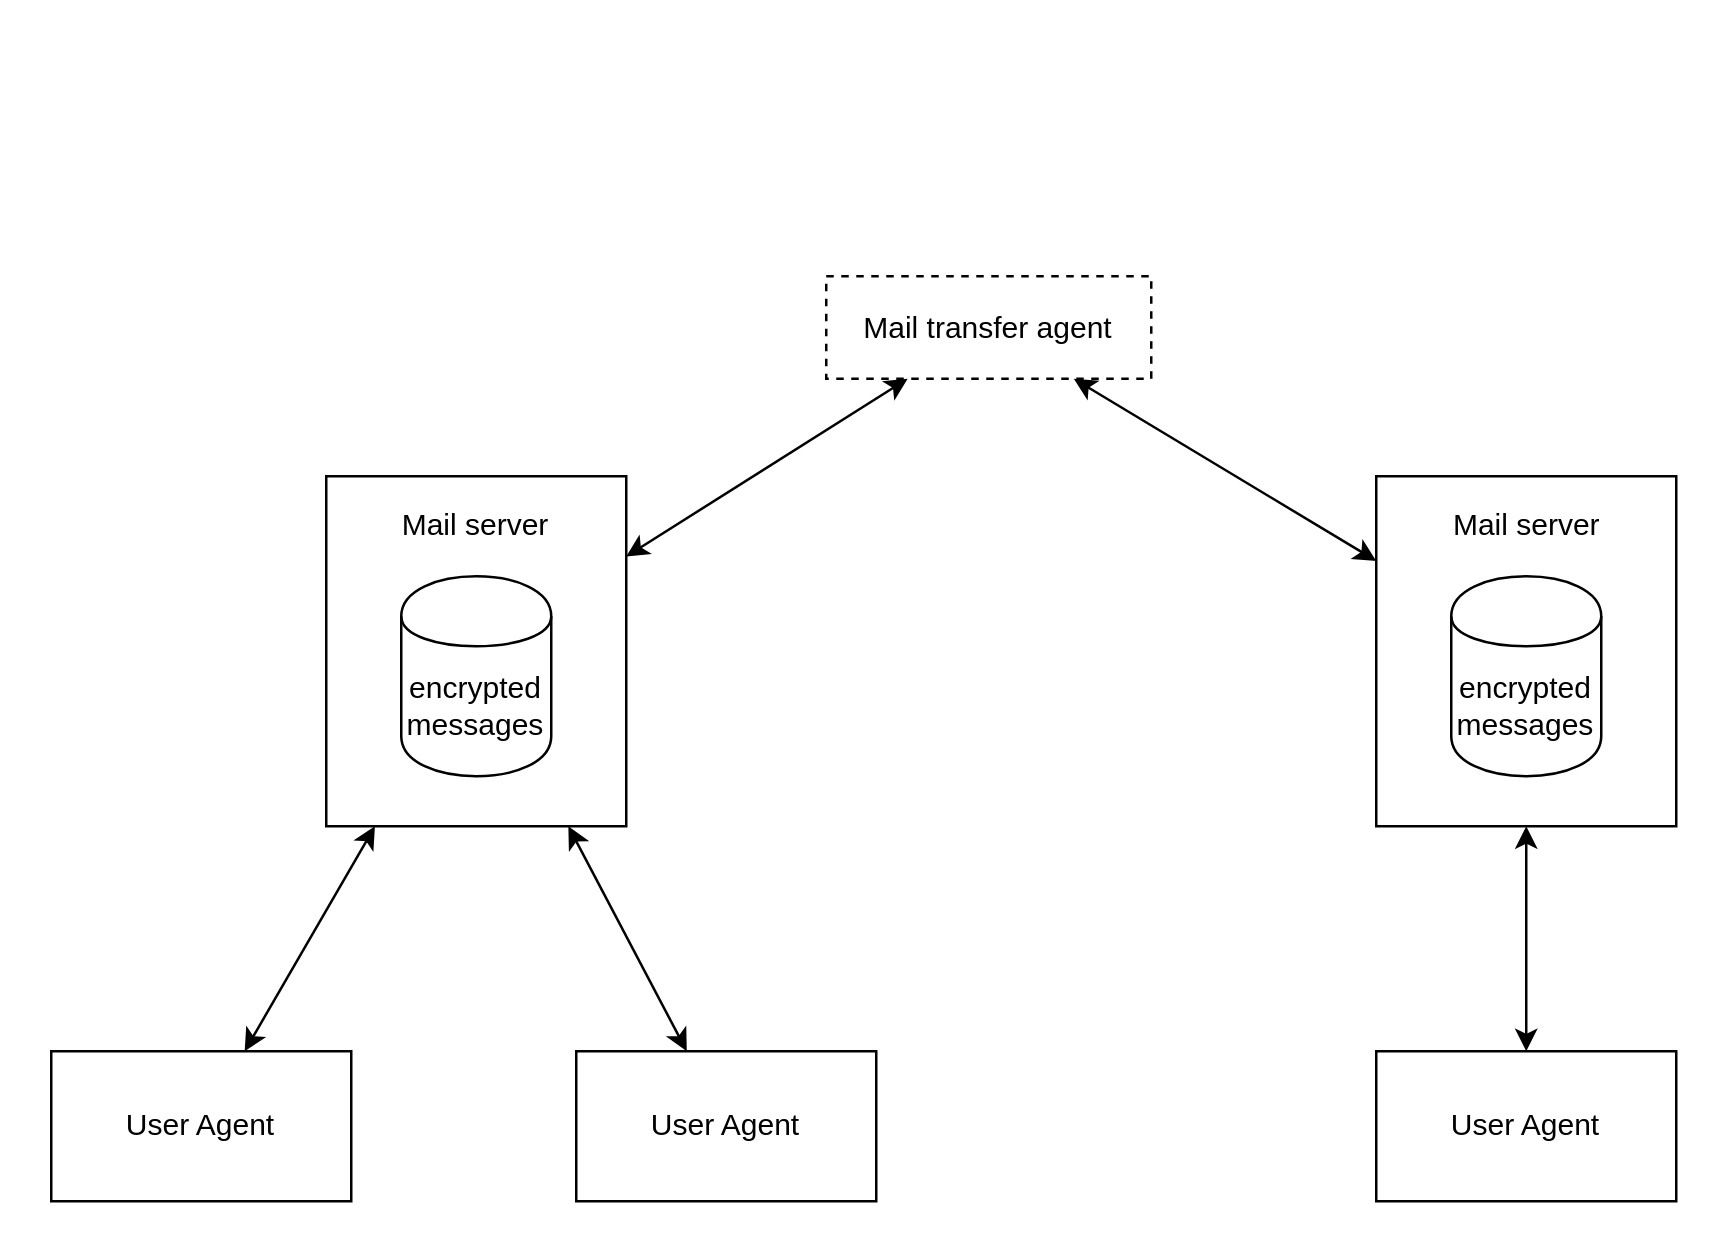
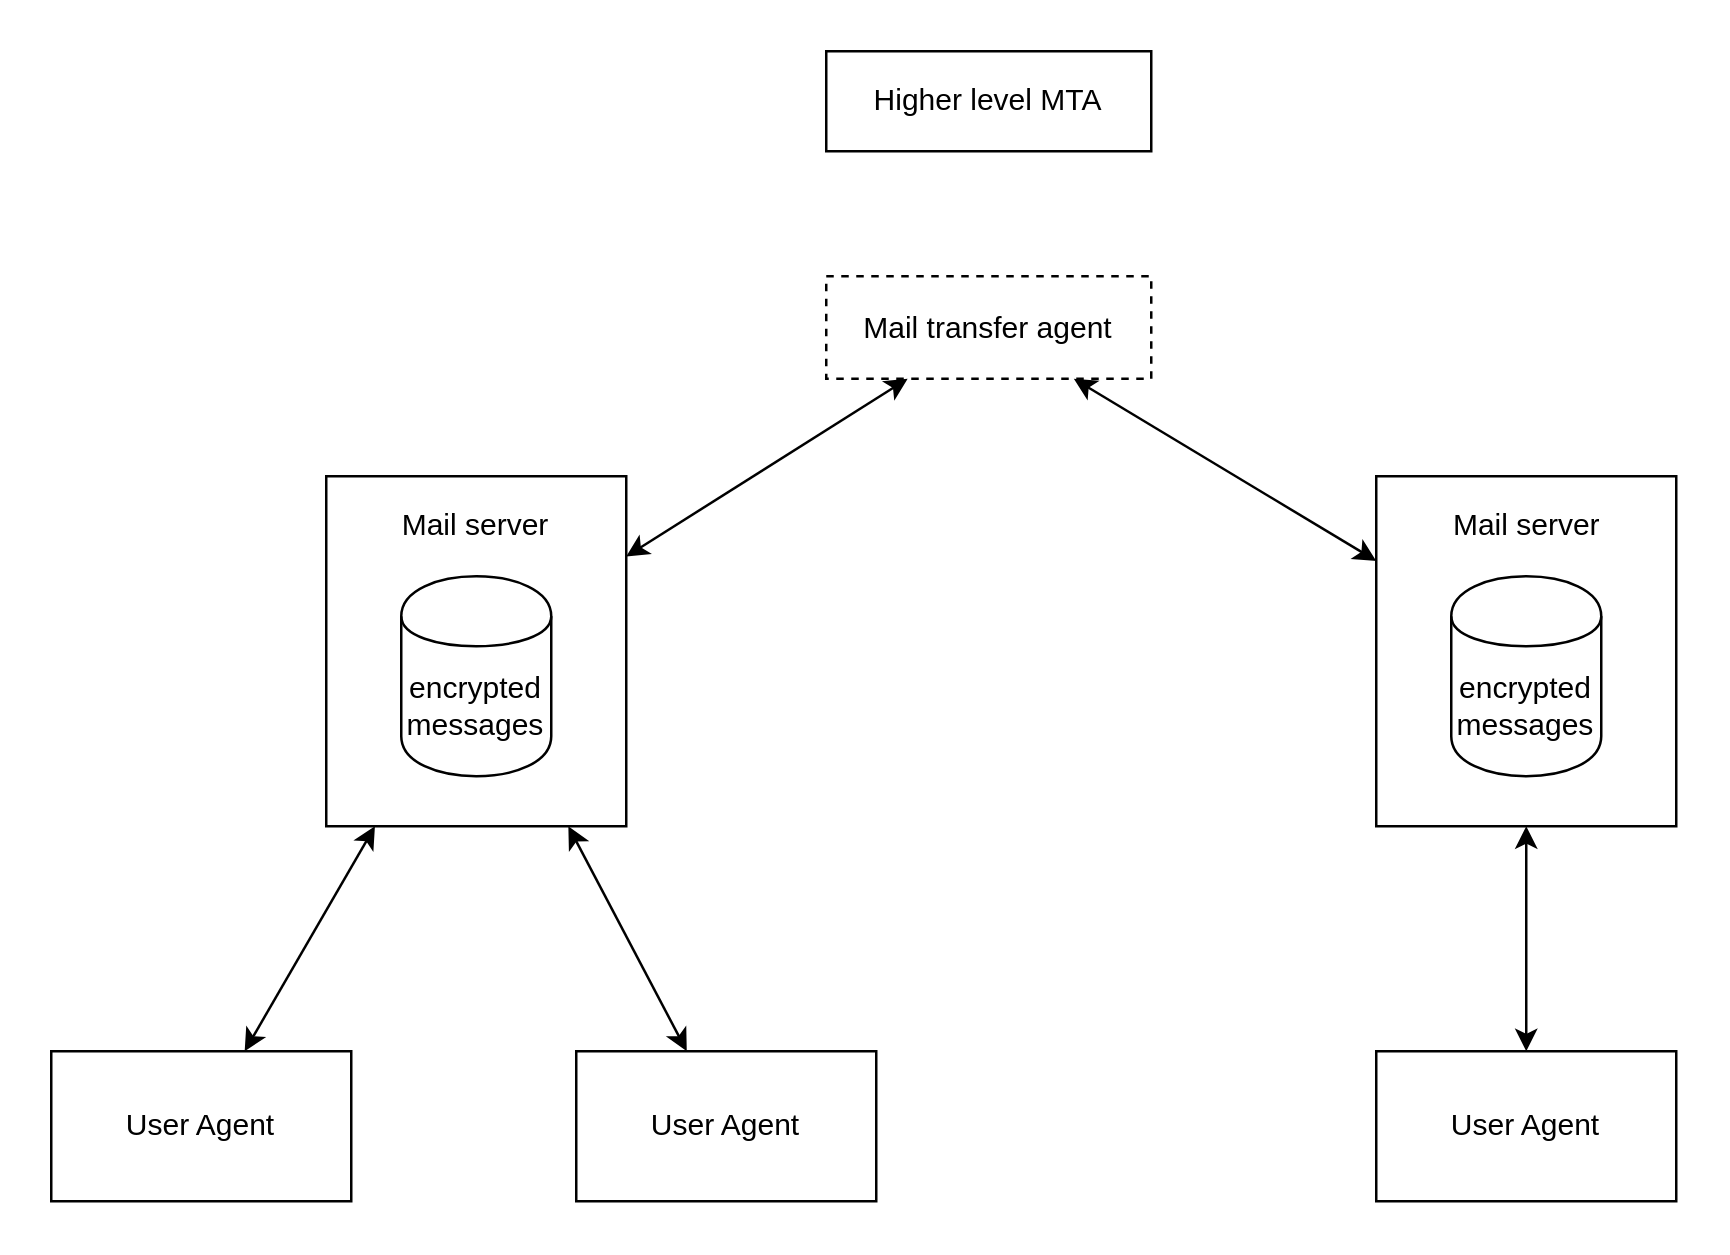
node "Higher level MTA": added
